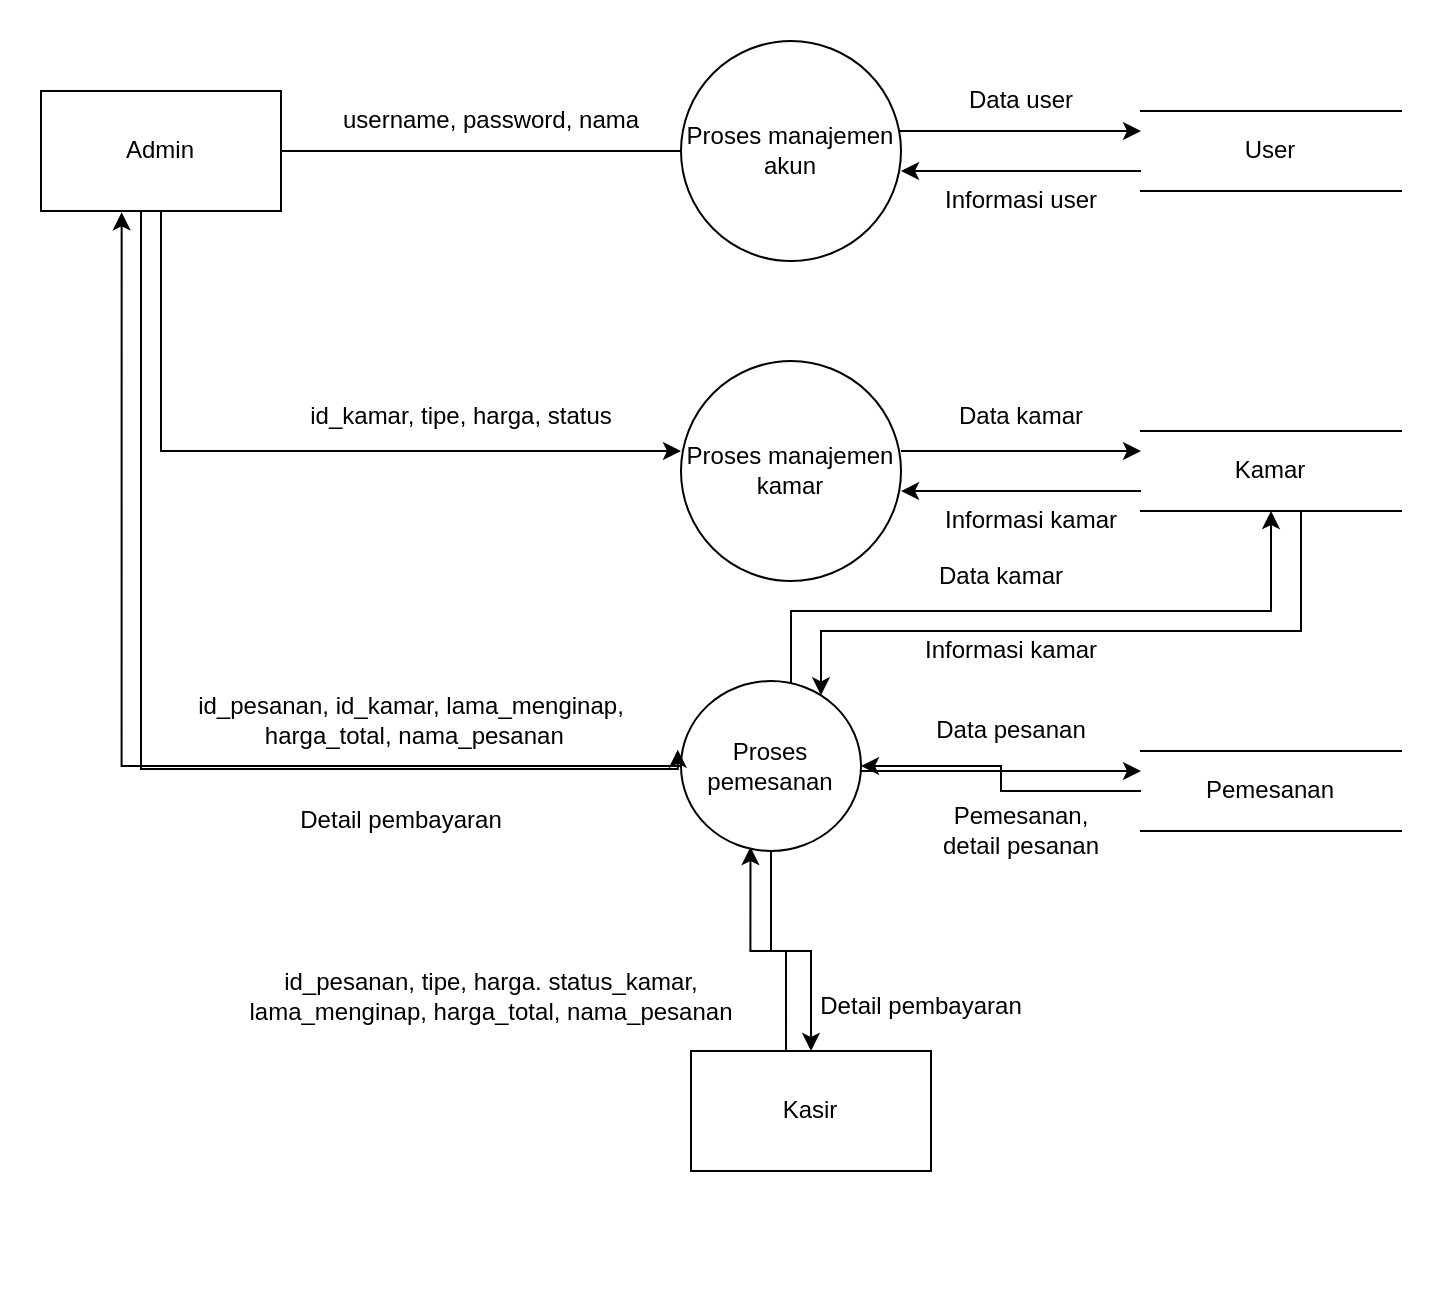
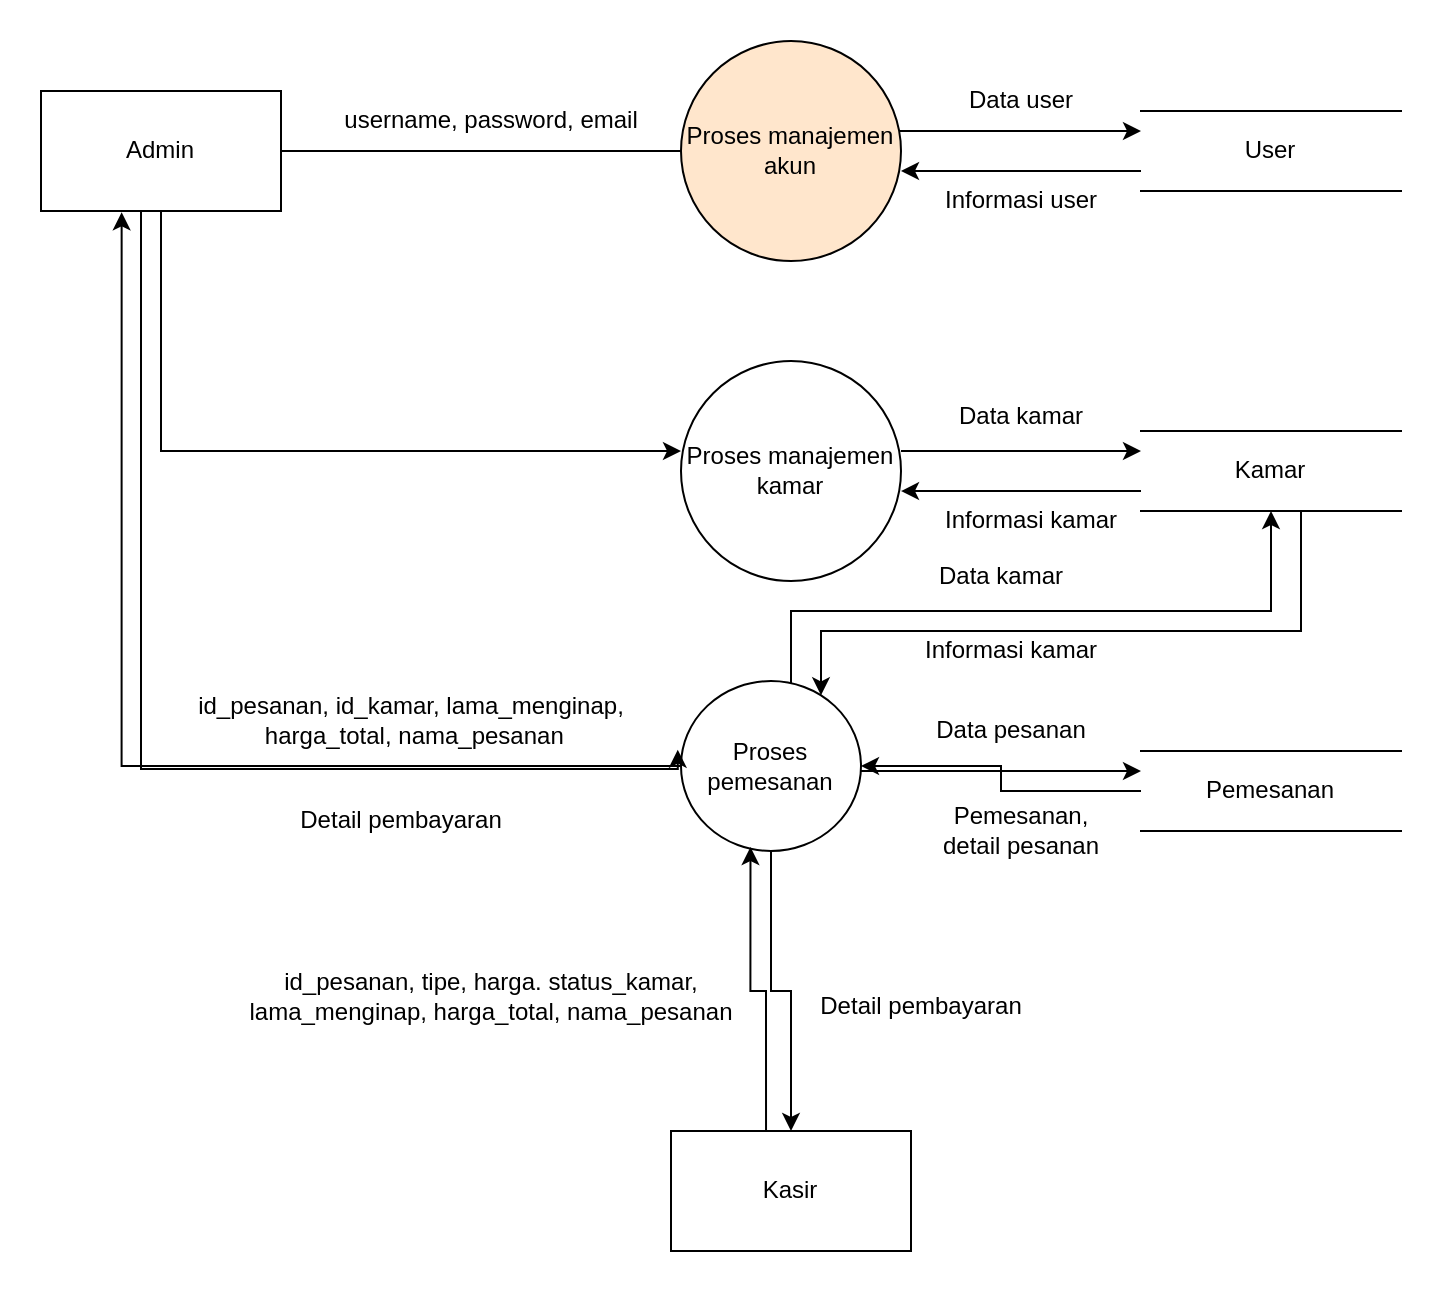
node "username, password, nama": label "username, password, nama" -> "username, password, email"
node "Proses manajemen akun": fillcolor #ffffff -> #ffe6cc
node "id_kamar, tipe, harga, status": removed
node "Kasir": moved (811, 1111) -> (791, 1191)
